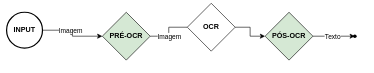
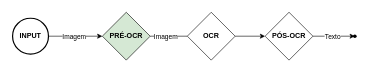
node "OCR": moved (212, 27) -> (212, 36)
node "INPUT": moved (24, 30) -> (30, 36)
node "PÓS-OCR": fillcolor #d5e8d4 -> #ffffff
